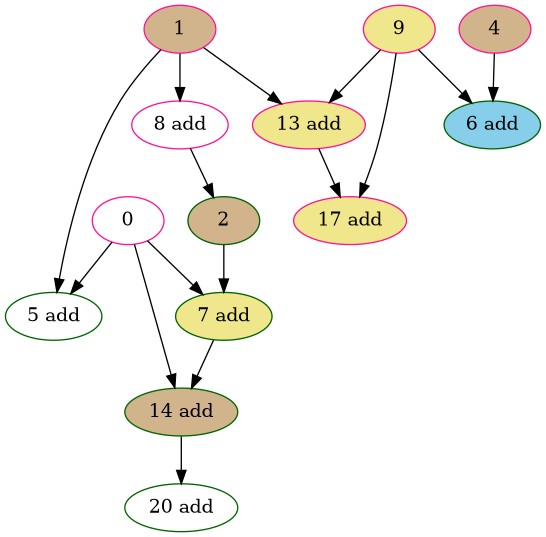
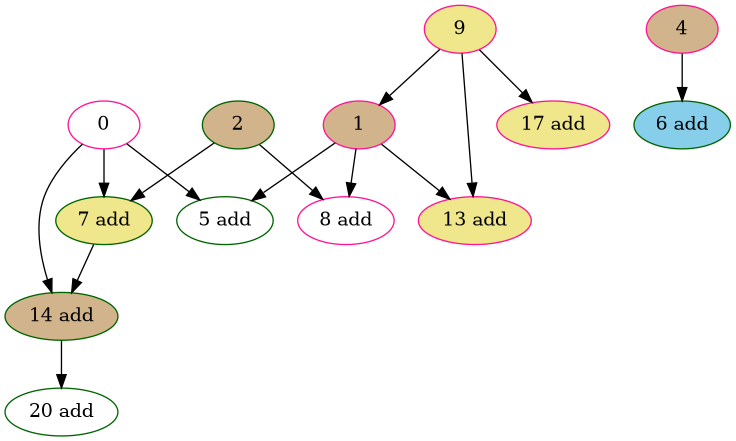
edge "9" -> "6 add": now "9" -> "1"
edge "8 add" -> "2": reversed
edge "13 add" -> "17 add": removed
